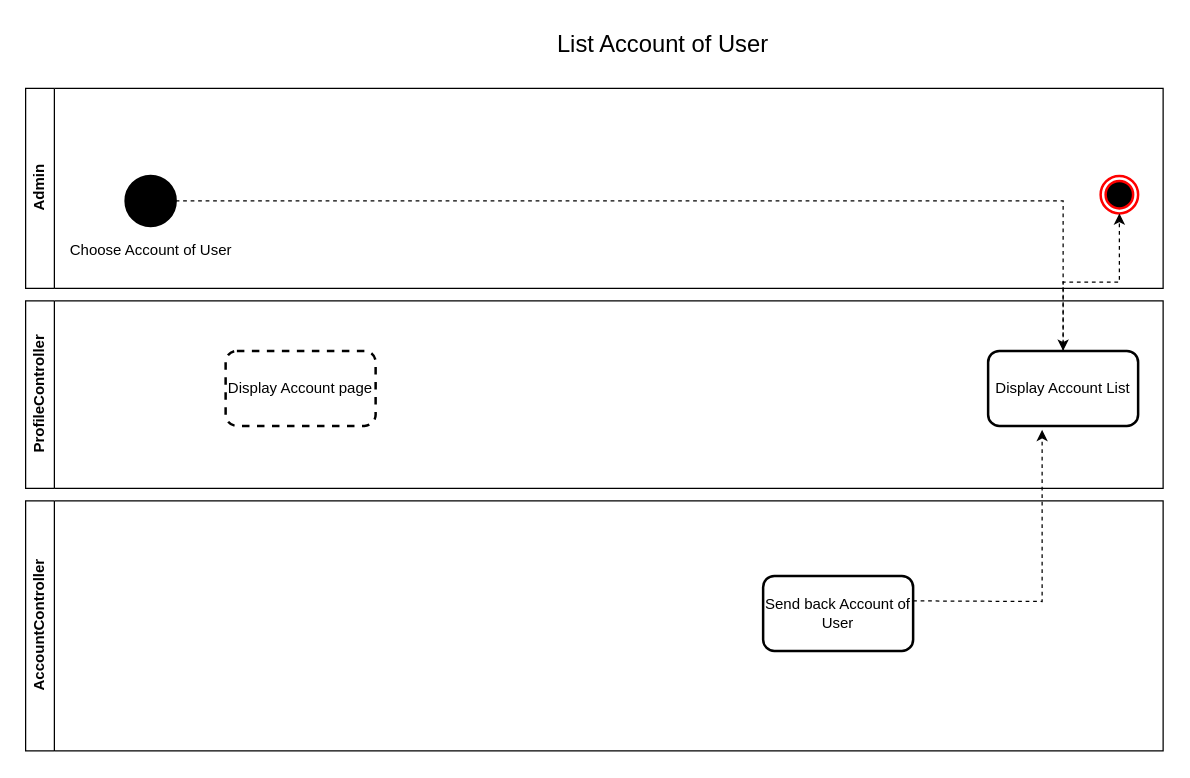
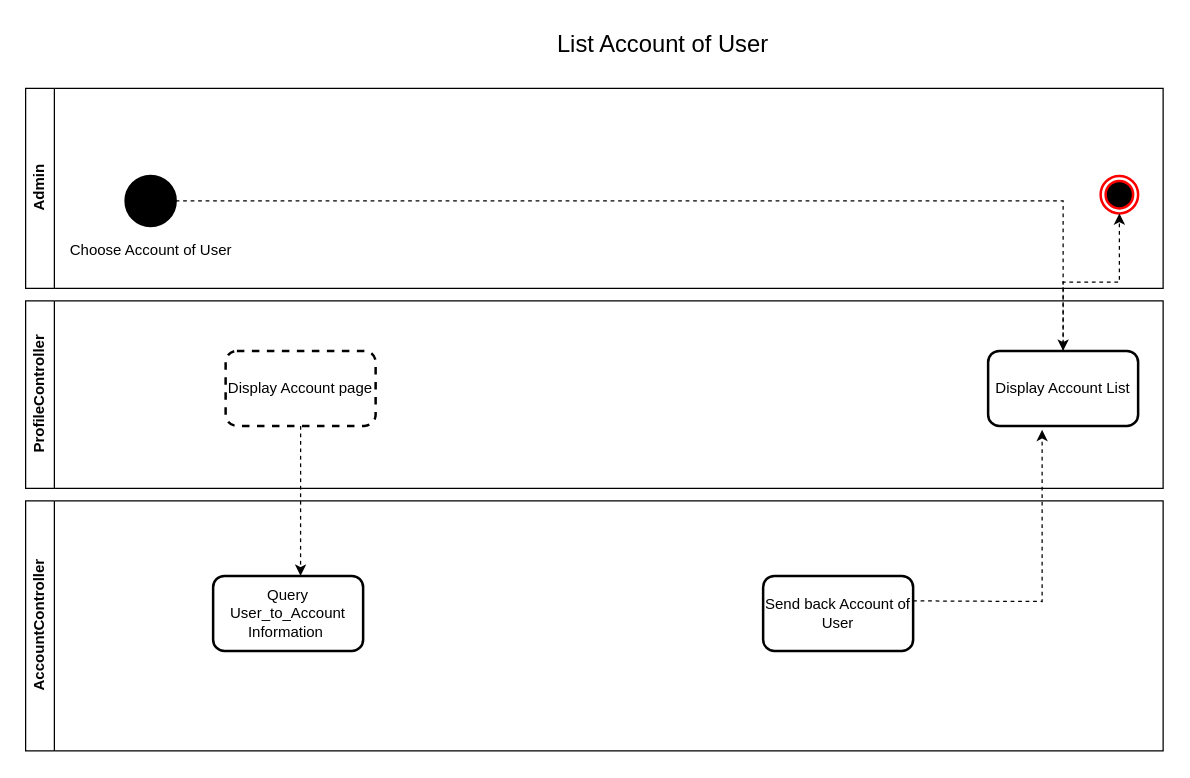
edge "Display Account page" -> "Query User_to_Account Information": added
node "Query User_to_Account Information": added
